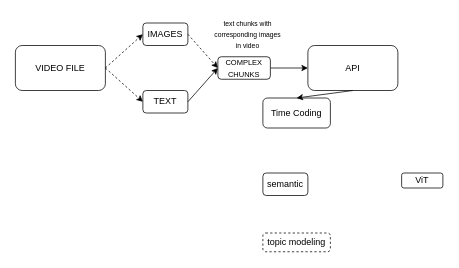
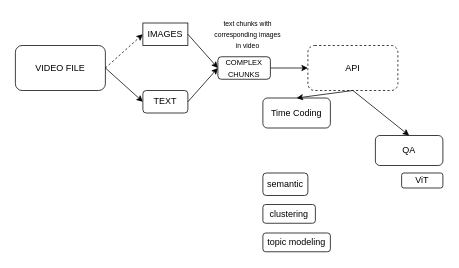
node "IMAGES": shape rounded rectangle -> rectangle
edge "IMAGES" -> "COMPLEX CHUNKS": style dashed -> solid
node "API": style solid -> dashed
edge "VIDEO FILE" -> "TEXT": style dashed -> solid
edge "API" -> "QA": added
node "QA": added
node "clustering": added
node "topic modeling": style dashed -> solid
